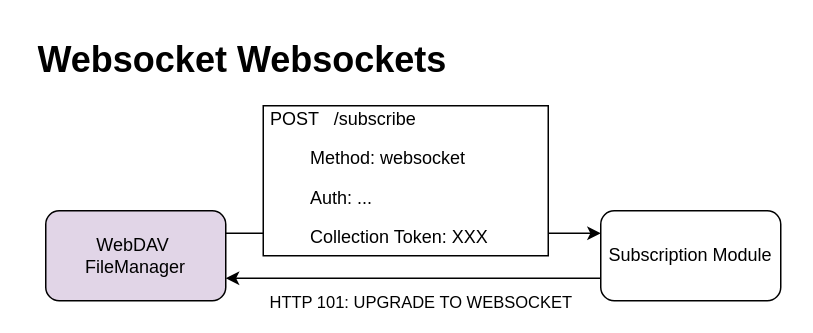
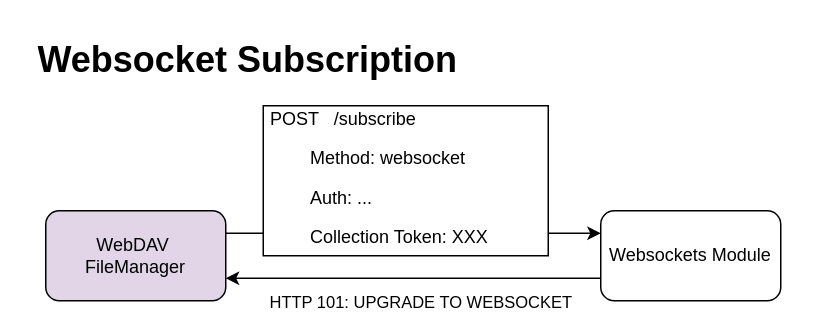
node "Websocket Websockets": label "Websocket Websockets" -> "Websocket Subscription"
node "Subscription Module": label "Subscription Module" -> "Websockets Module"
